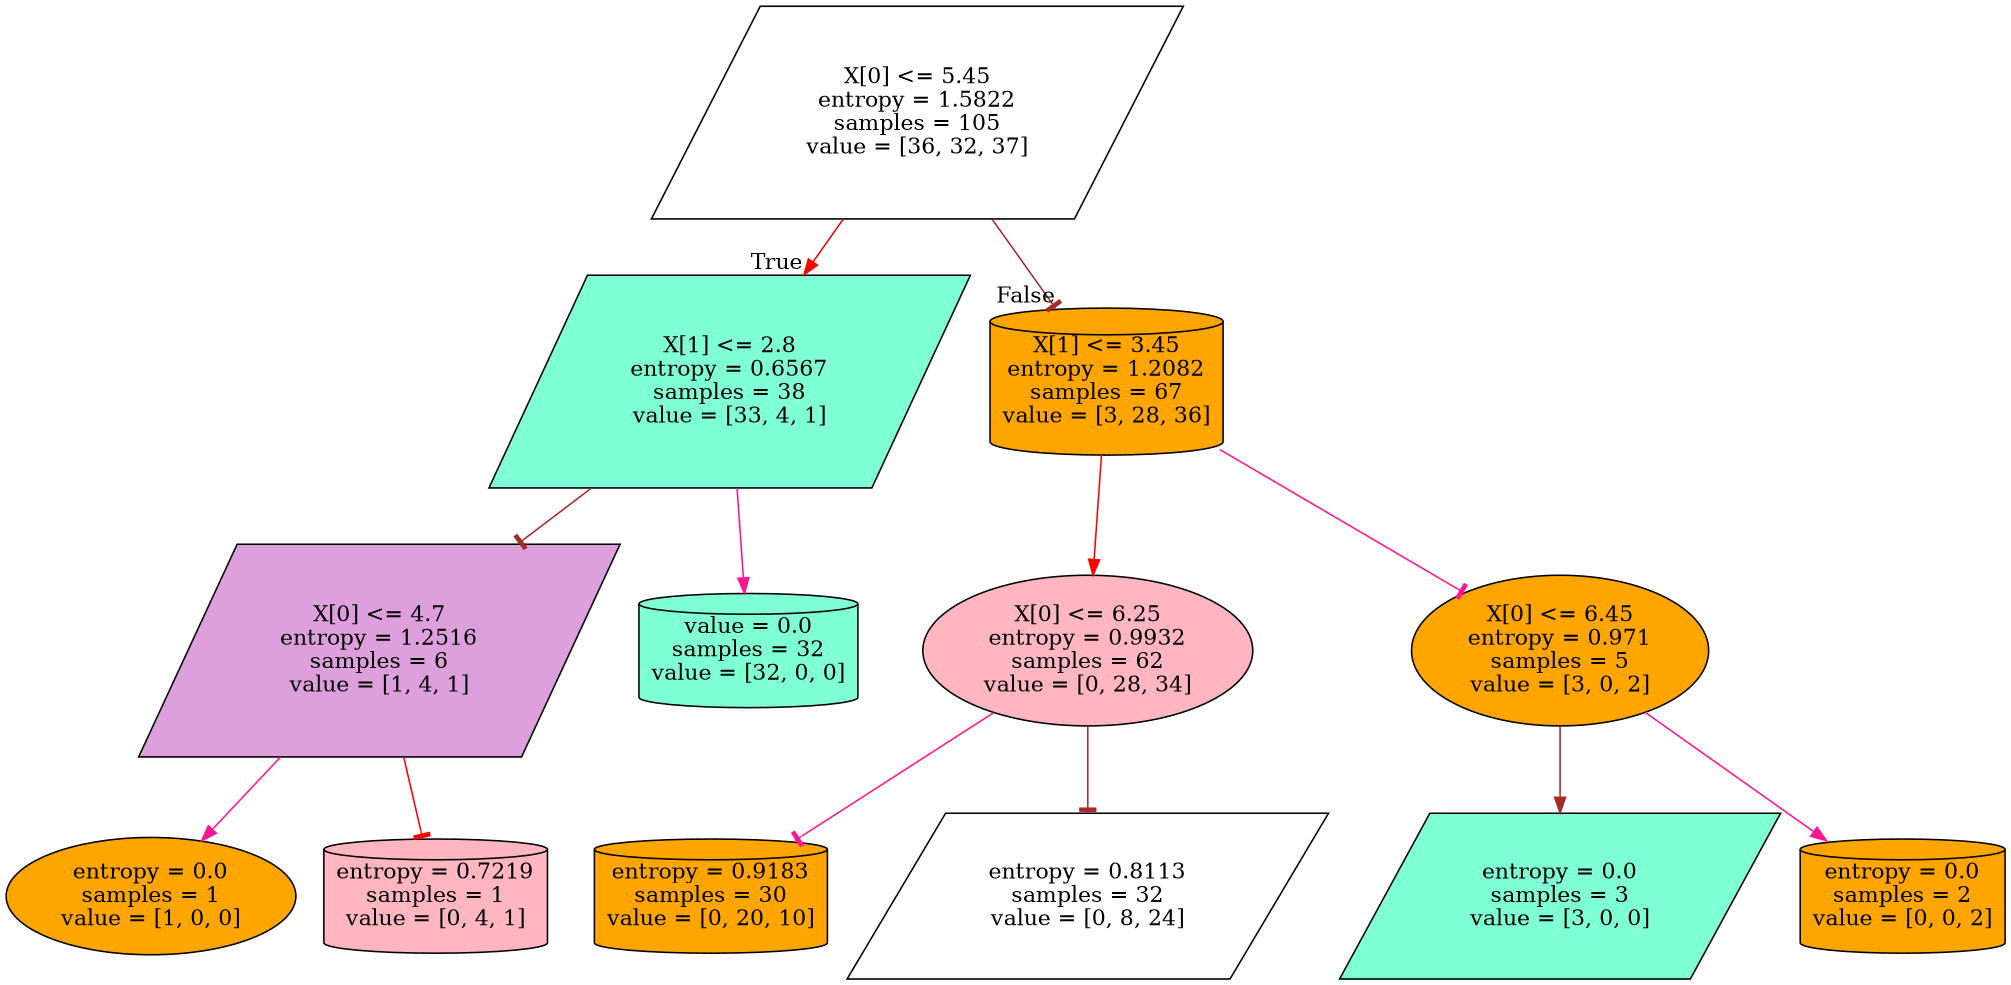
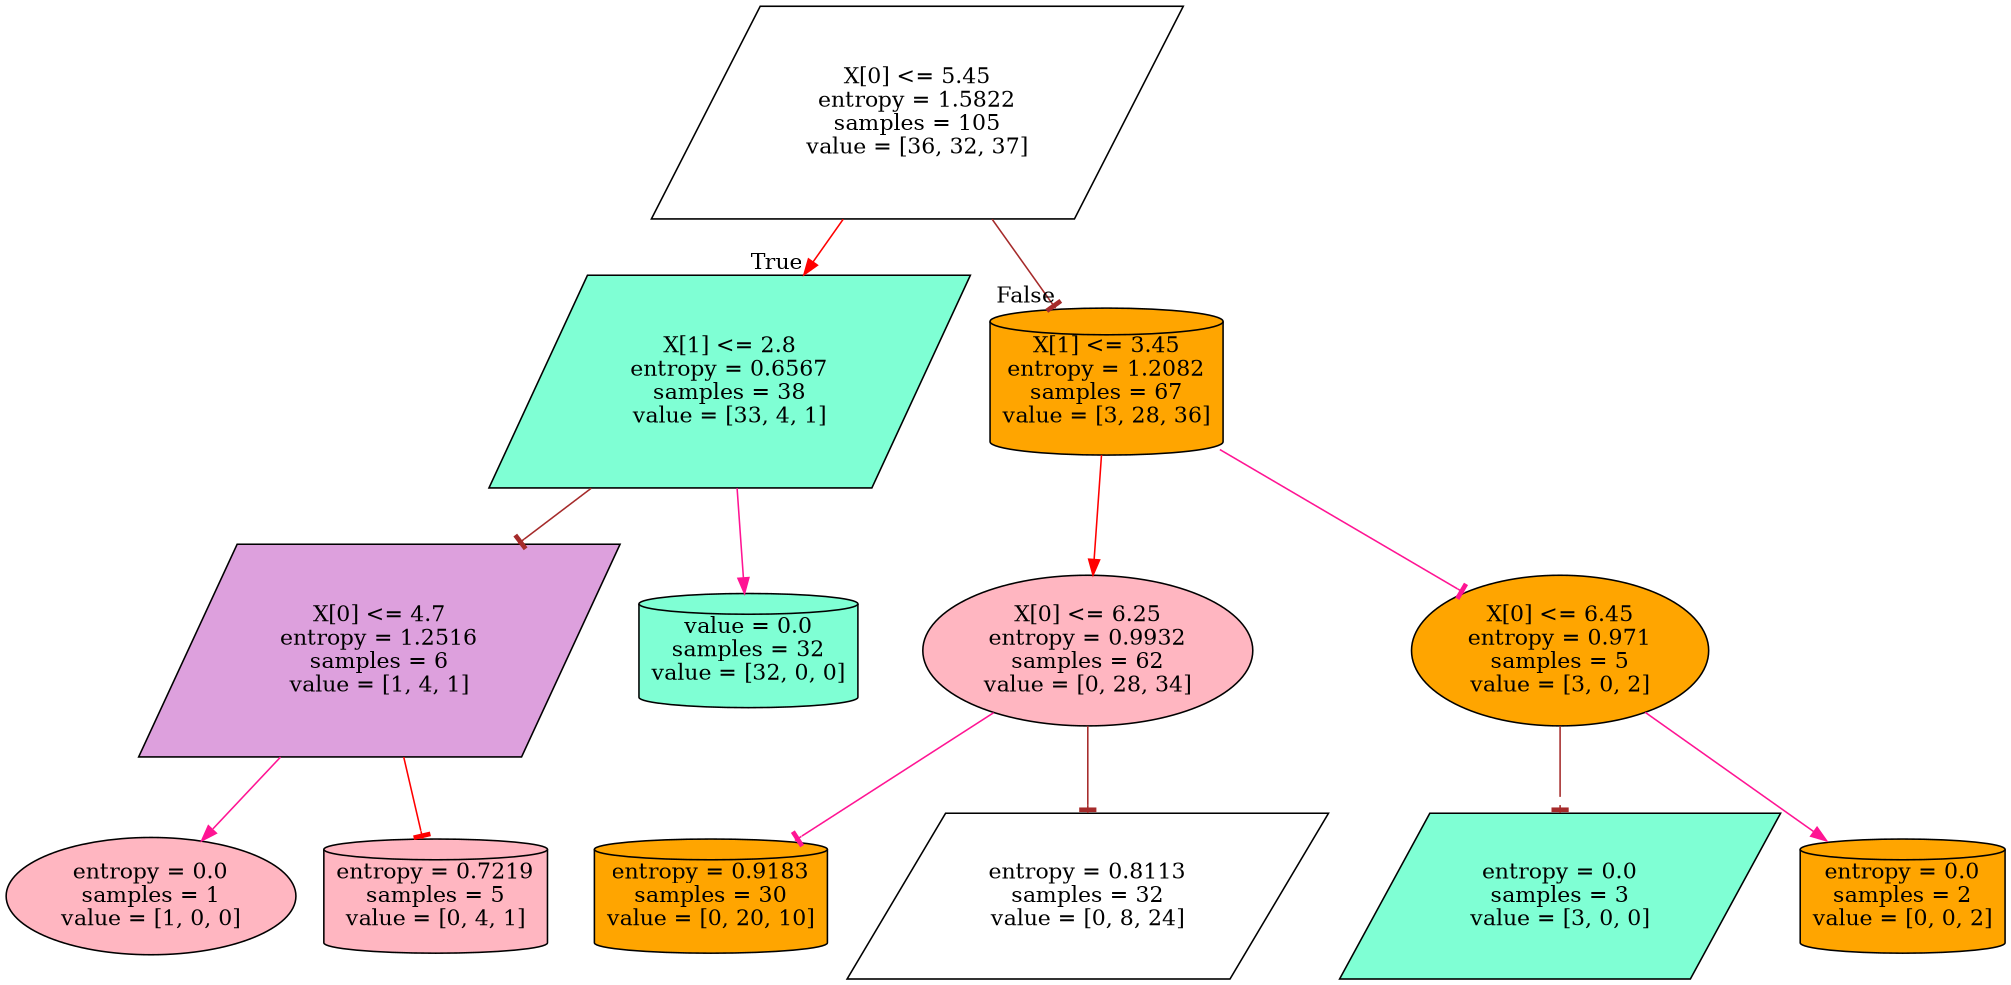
edge "X[0] <= 6.45 entropy = 0.971 samples = 5 value = [3, 0, 2]" -> "entropy = 0.0 samples = 3 value = [3, 0, 0]": arrowhead normal -> tee
node "entropy = 0.0 samples = 1 value = [1, 0, 0]": fillcolor orange -> lightpink
node "entropy = 0.7219 samples = 1 value = [0, 4, 1]": label "entropy = 0.7219 samples = 1 value = [0, 4, 1]" -> "entropy = 0.7219 samples = 5 value = [0, 4, 1]"
